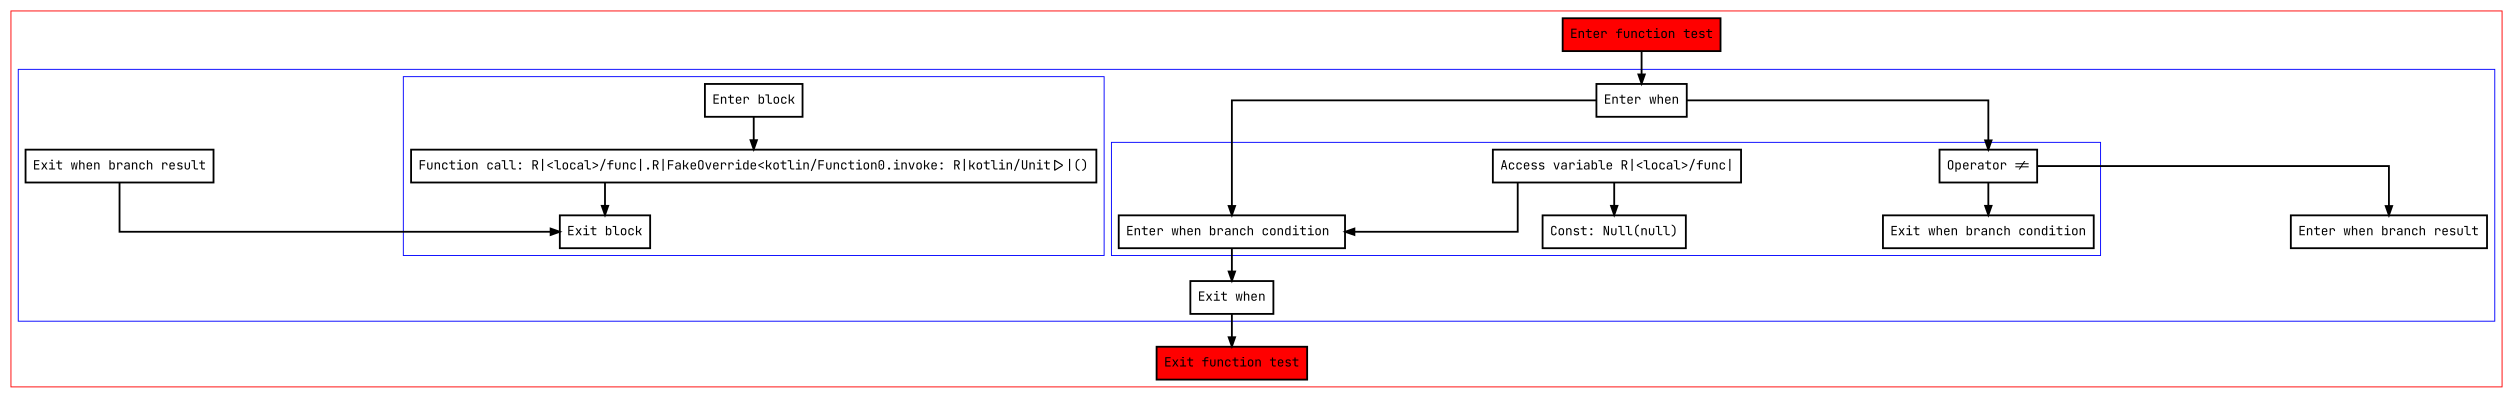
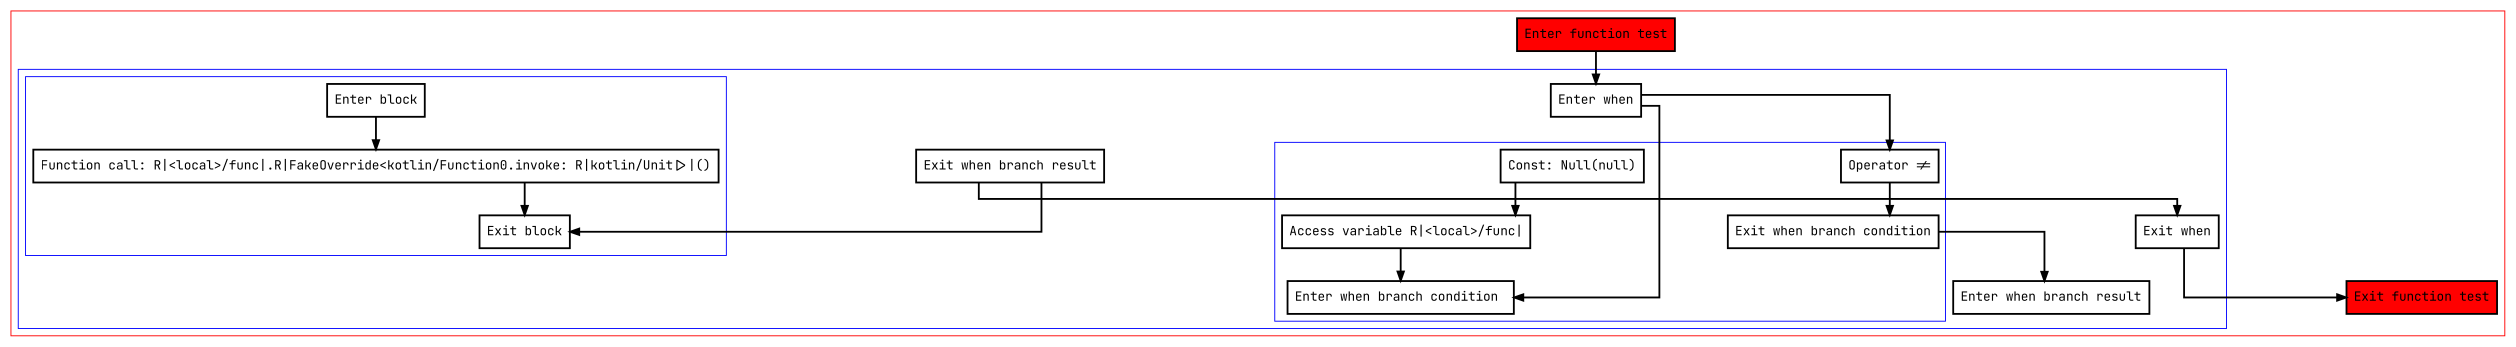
edge "Operator !=" -> "Enter when branch result": now "Exit when branch condition" -> "Enter when branch result"
edge "Access variable R|<local>/func|" -> "Const: Null(null)": reversed
edge "Enter when branch condition" -> "Exit when": now "Exit when branch result" -> "Exit when"
